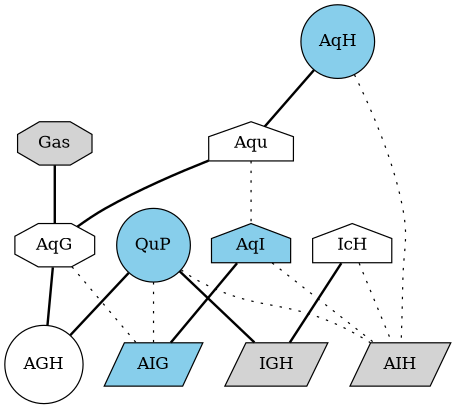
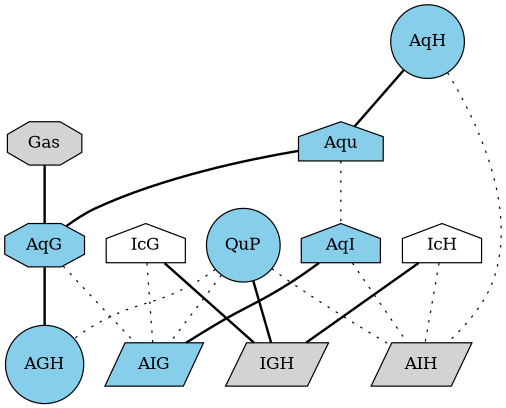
node "Aqu": fillcolor white -> skyblue
node "AqG": fillcolor white -> skyblue
node "IcG": added
edge "QuP" -- "AGH": style bold -> dotted
node "AGH": fillcolor white -> skyblue
